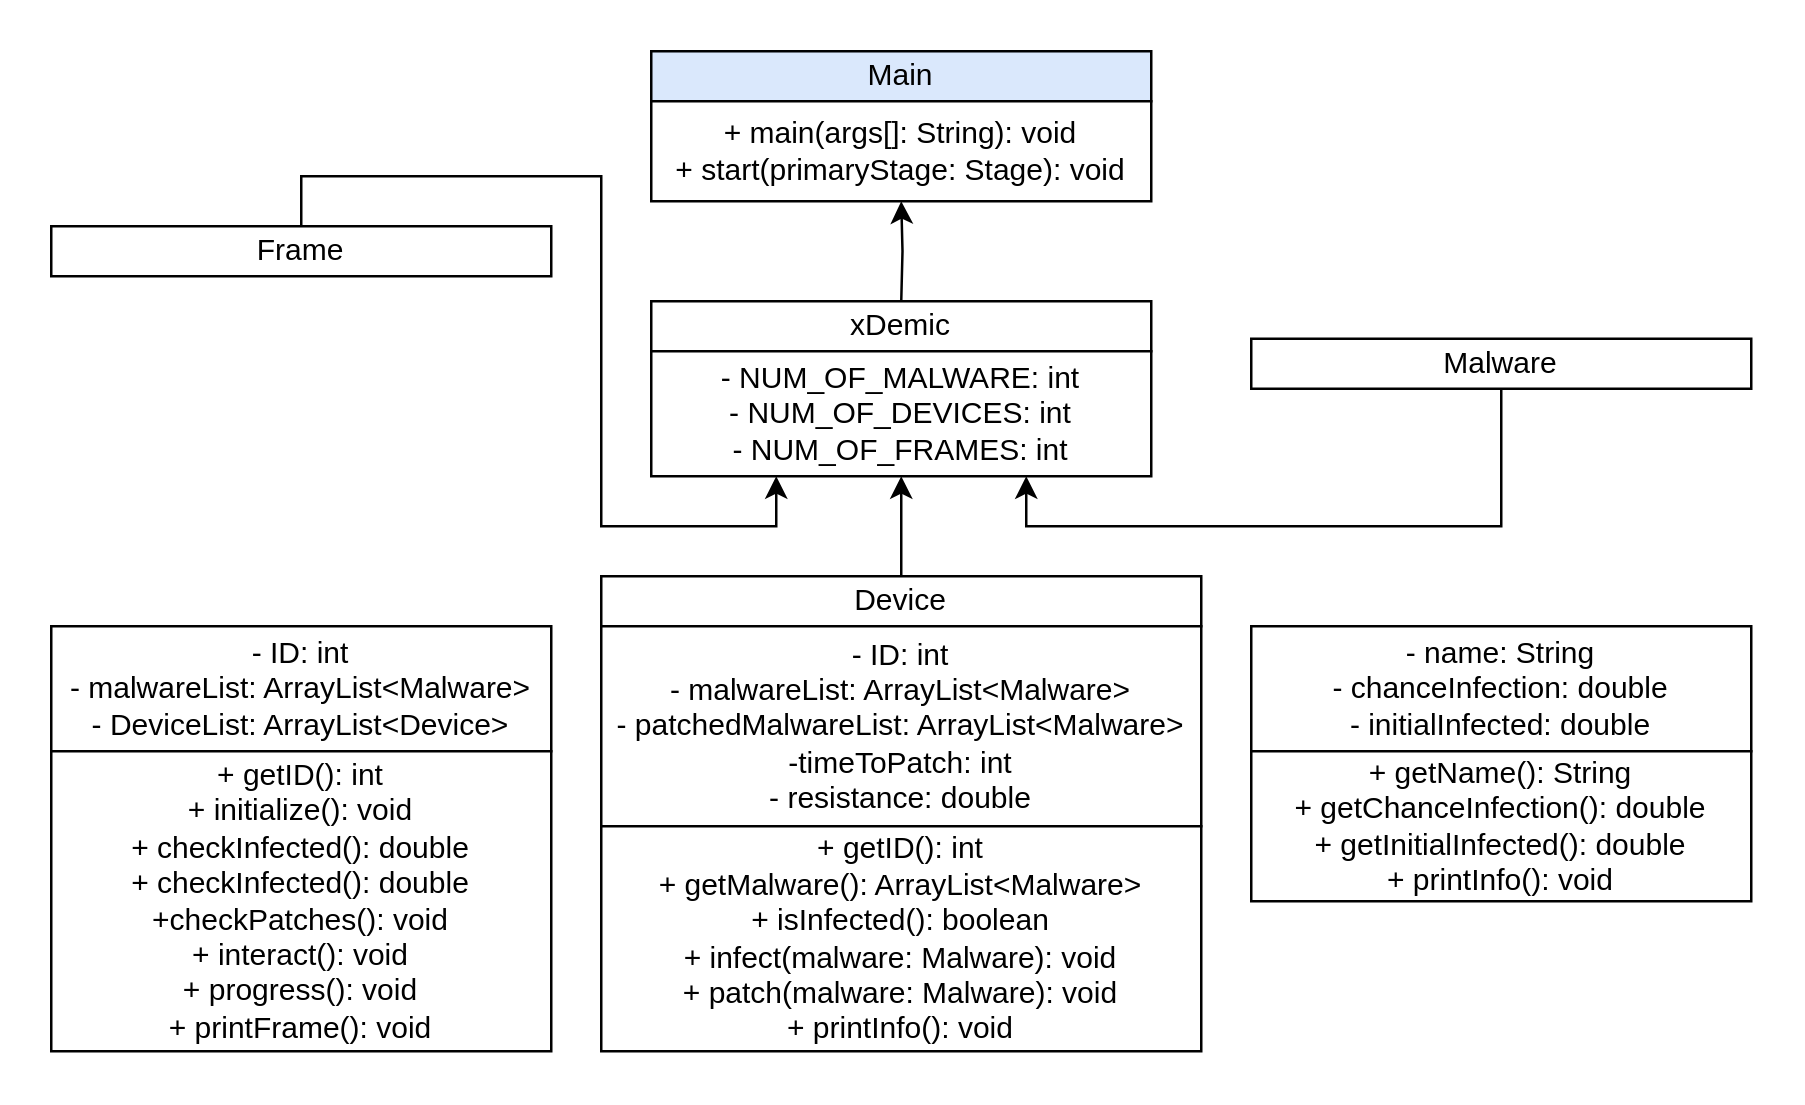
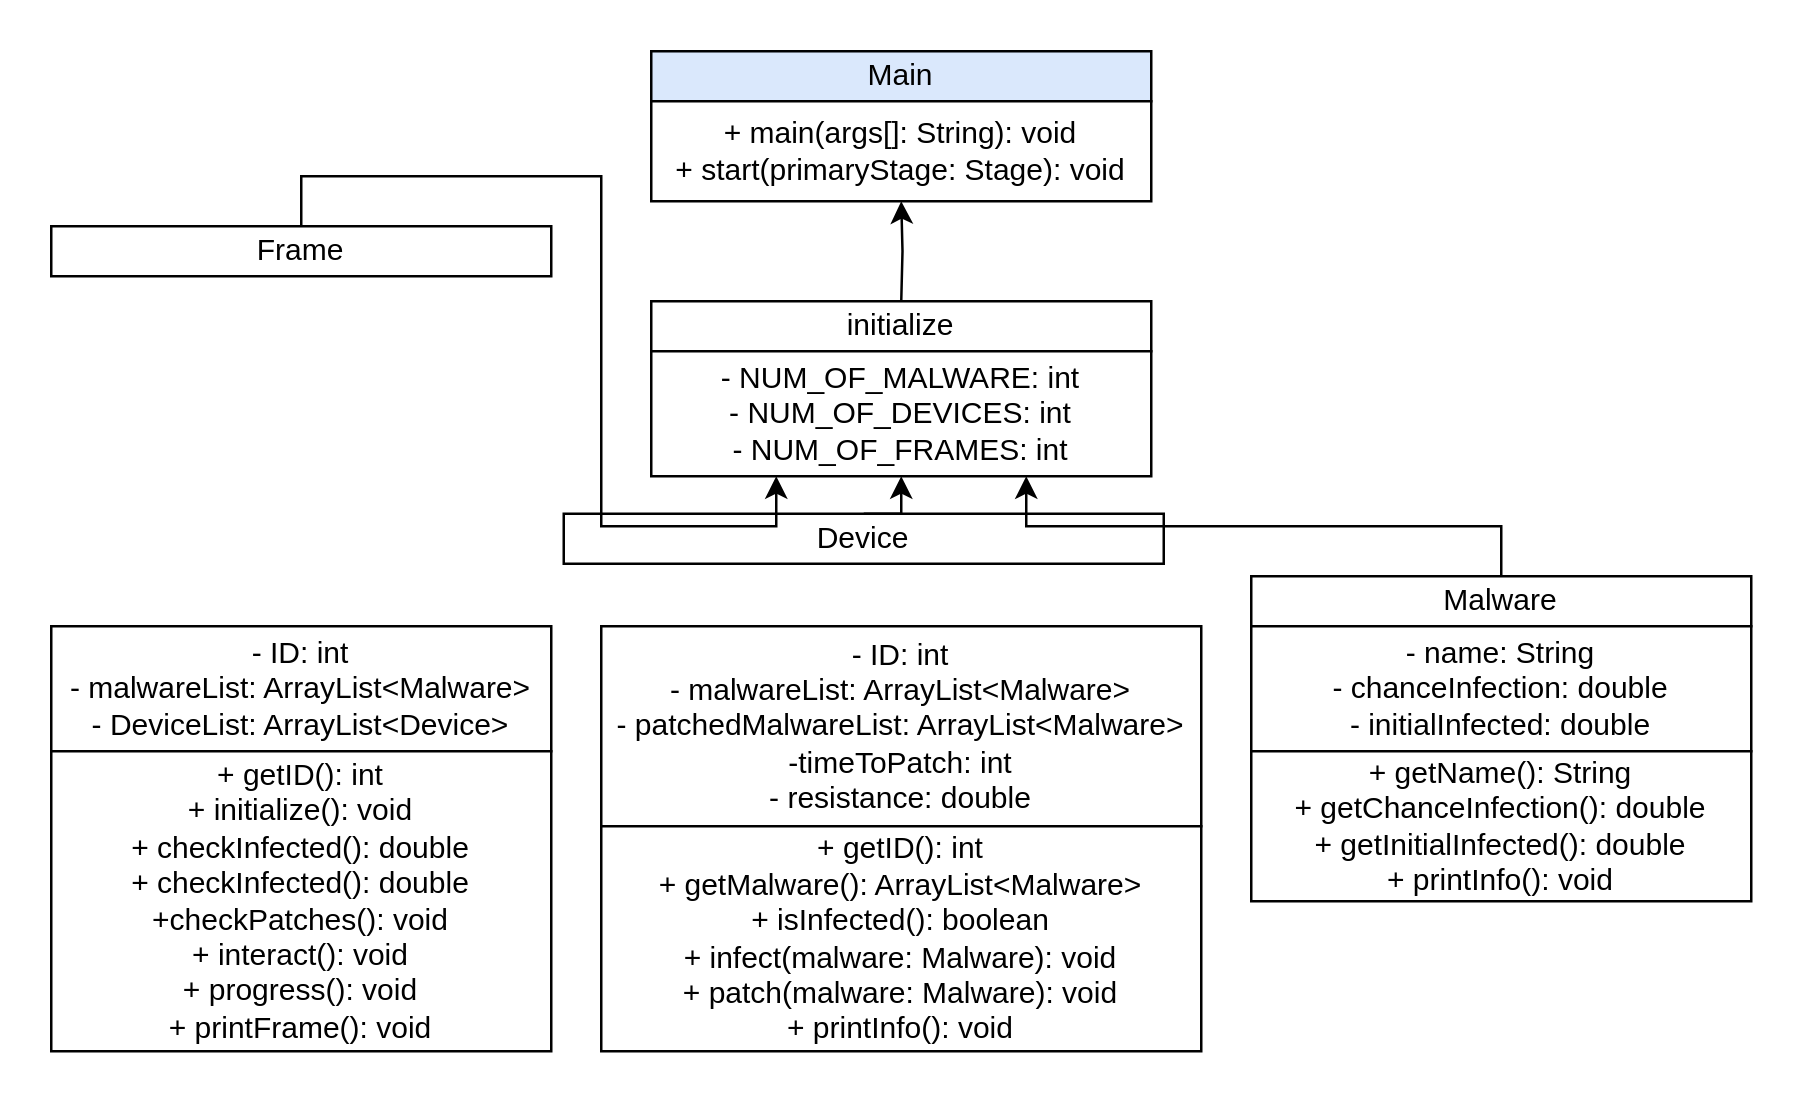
node "xDemic": label "xDemic" -> "initialize"
node "Malware": moved (1501, 364) -> (1501, 601)
node "Device": moved (901, 601) -> (864, 539)
